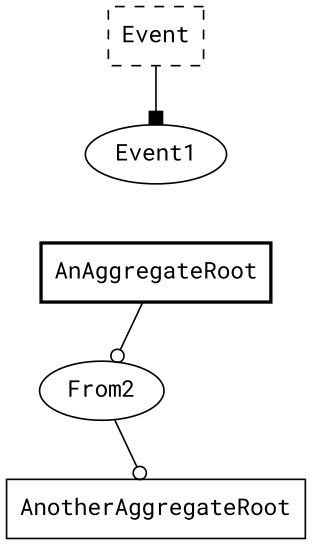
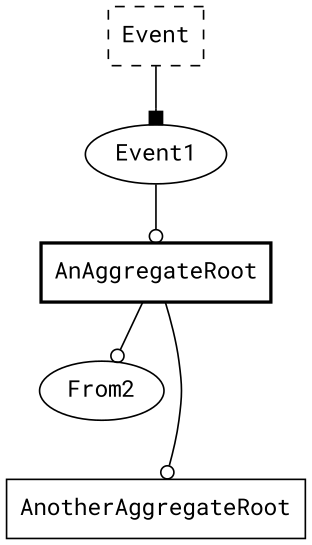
edge "Event1" -> "AnAggregateRoot": added
edge "From2" -> "AnotherAggregateRoot": now "AnAggregateRoot" -> "AnotherAggregateRoot"
